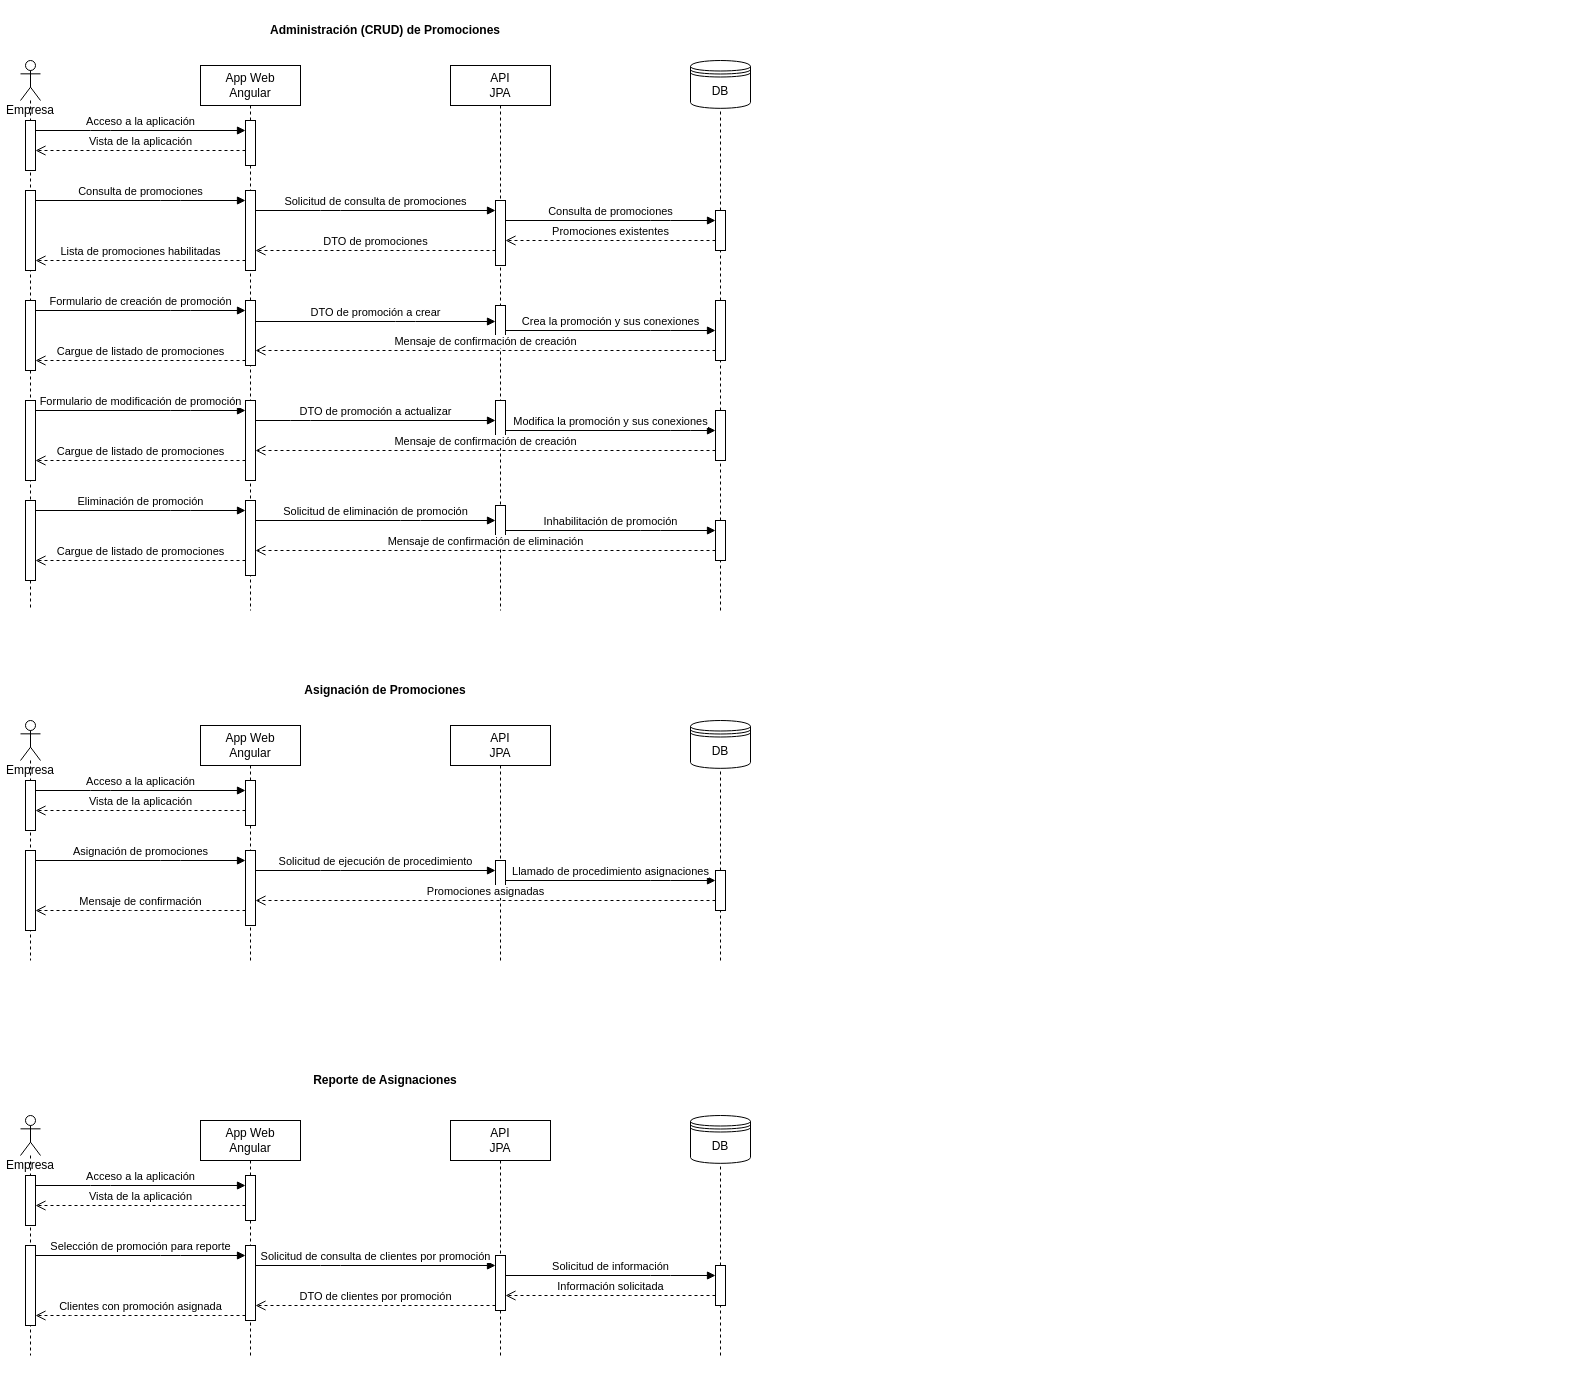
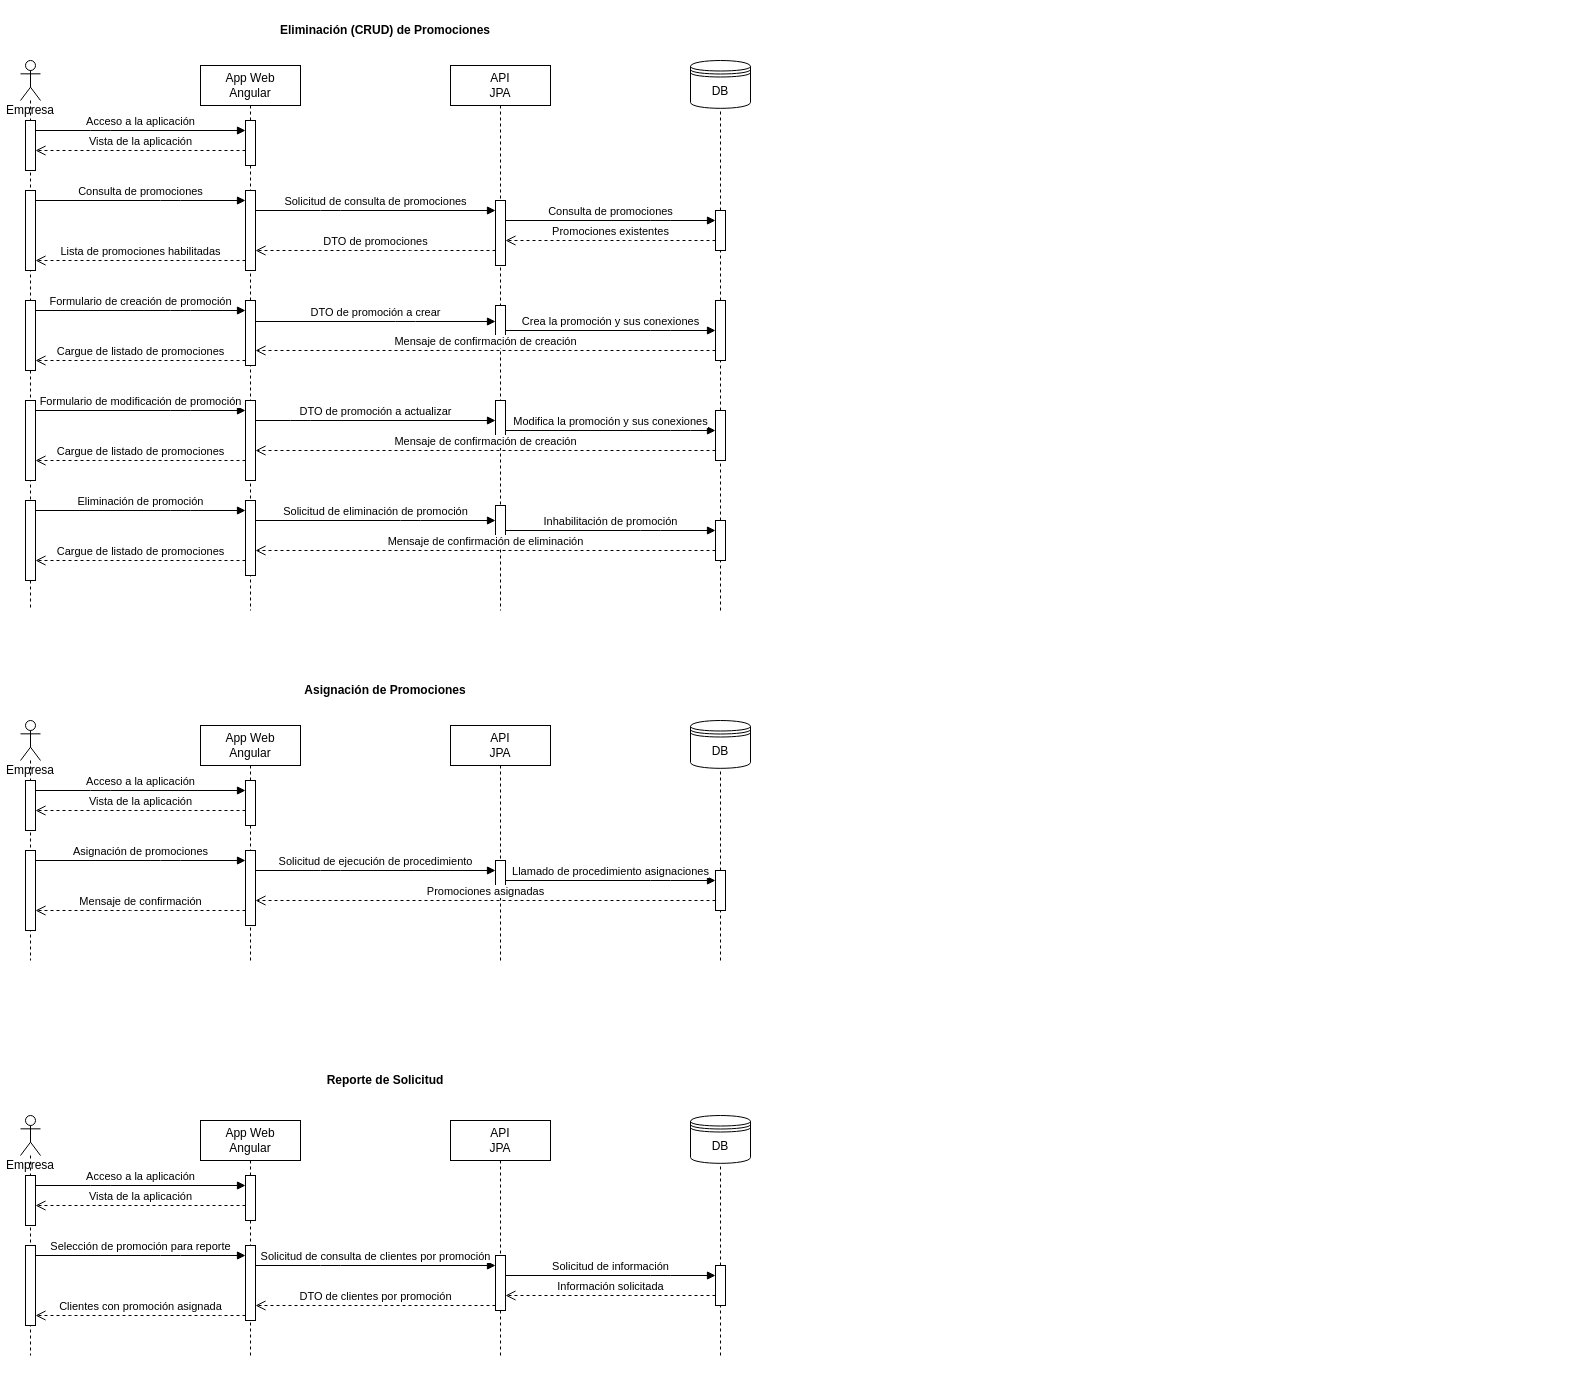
node "Administración (CRUD) de Promociones": label "Administración (CRUD) de Promociones" -> "Eliminación (CRUD) de Promociones"
node "Reporte de Asignaciones": label "Reporte de Asignaciones" -> "Reporte de Solicitud"
